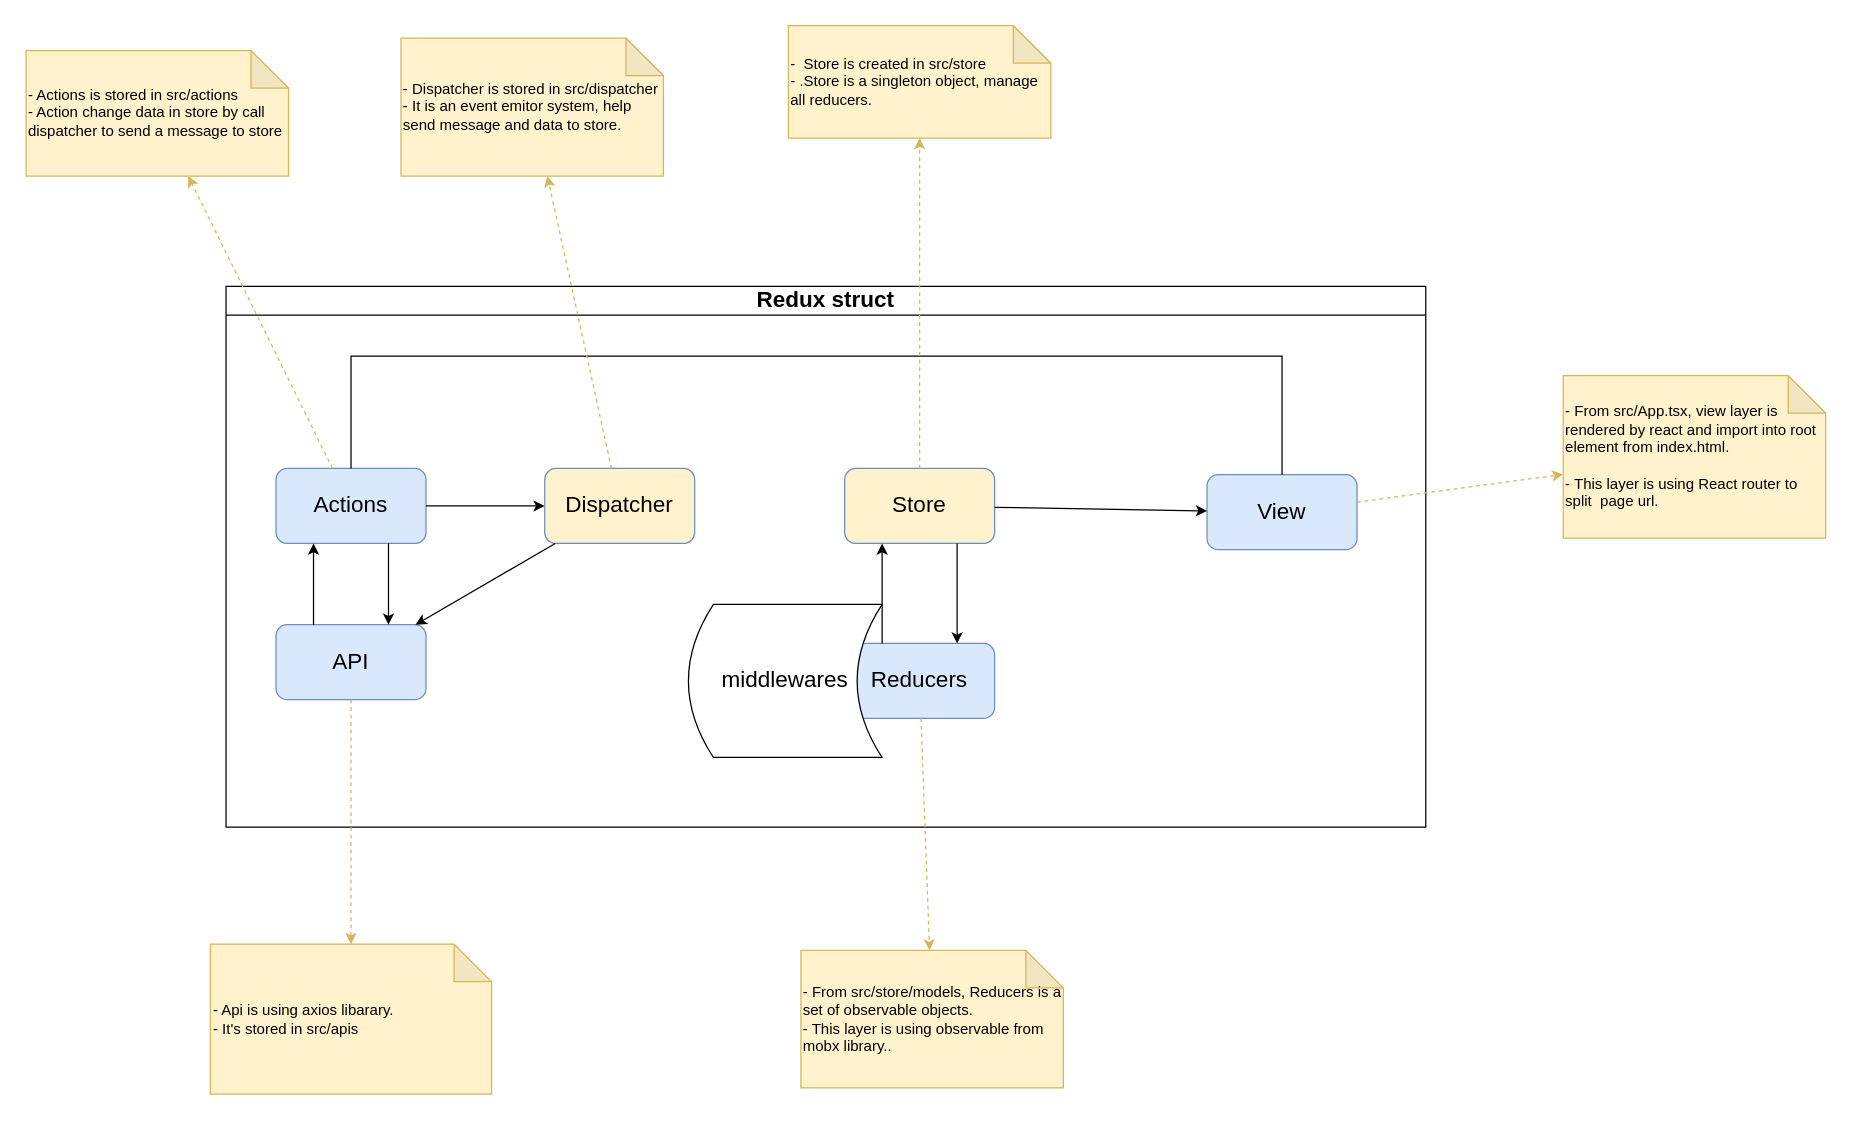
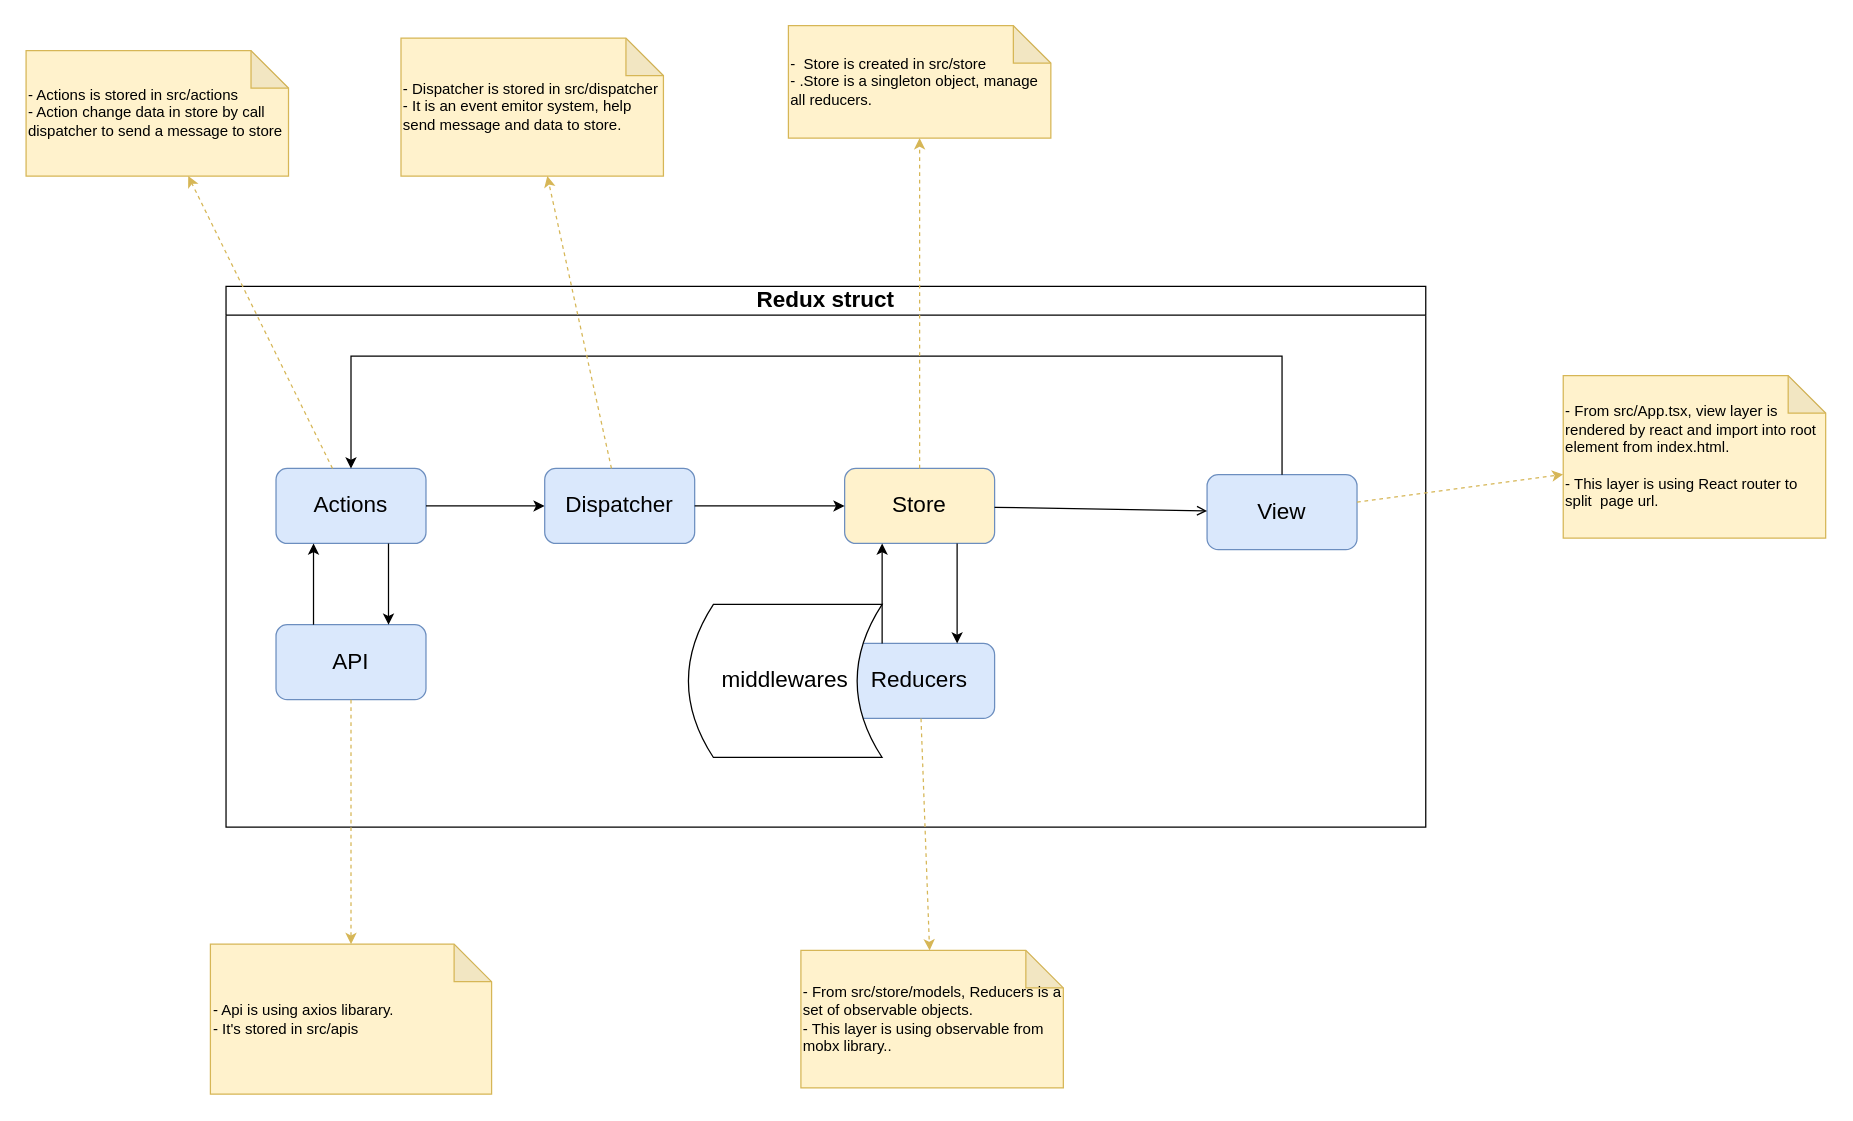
edge "Actions" -- "View": arrowhead none -> classic
node "Dispatcher": fillcolor #fff2cc -> #dae8fc
edge "Store" -> "View": arrowhead classic -> open
edge "Dispatcher" -> "API": now "Dispatcher" -> "Store"
